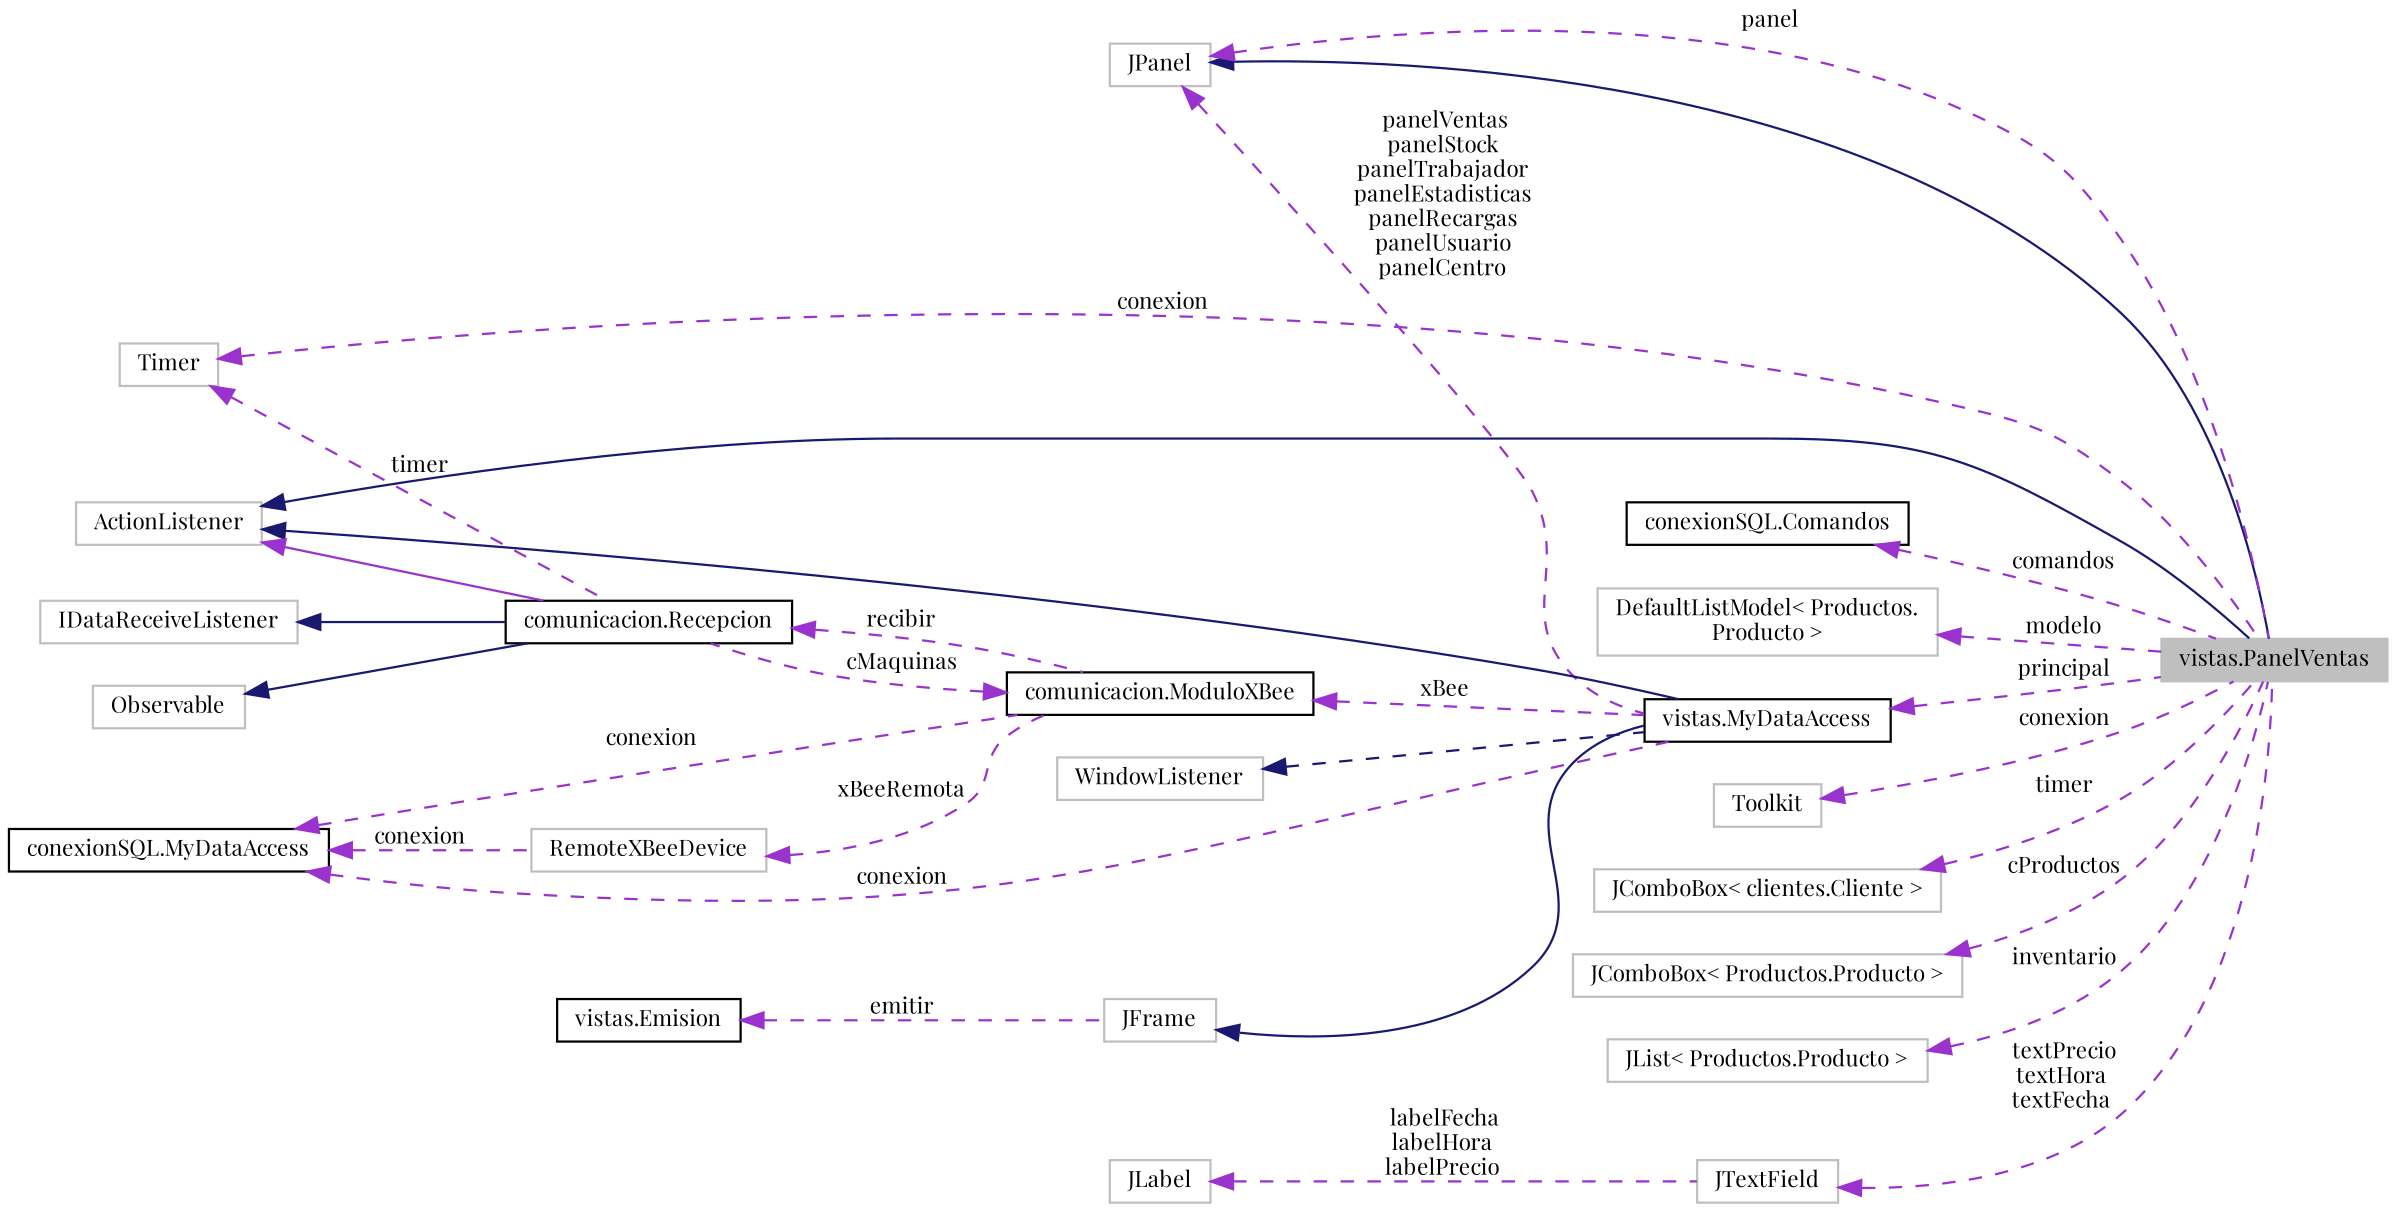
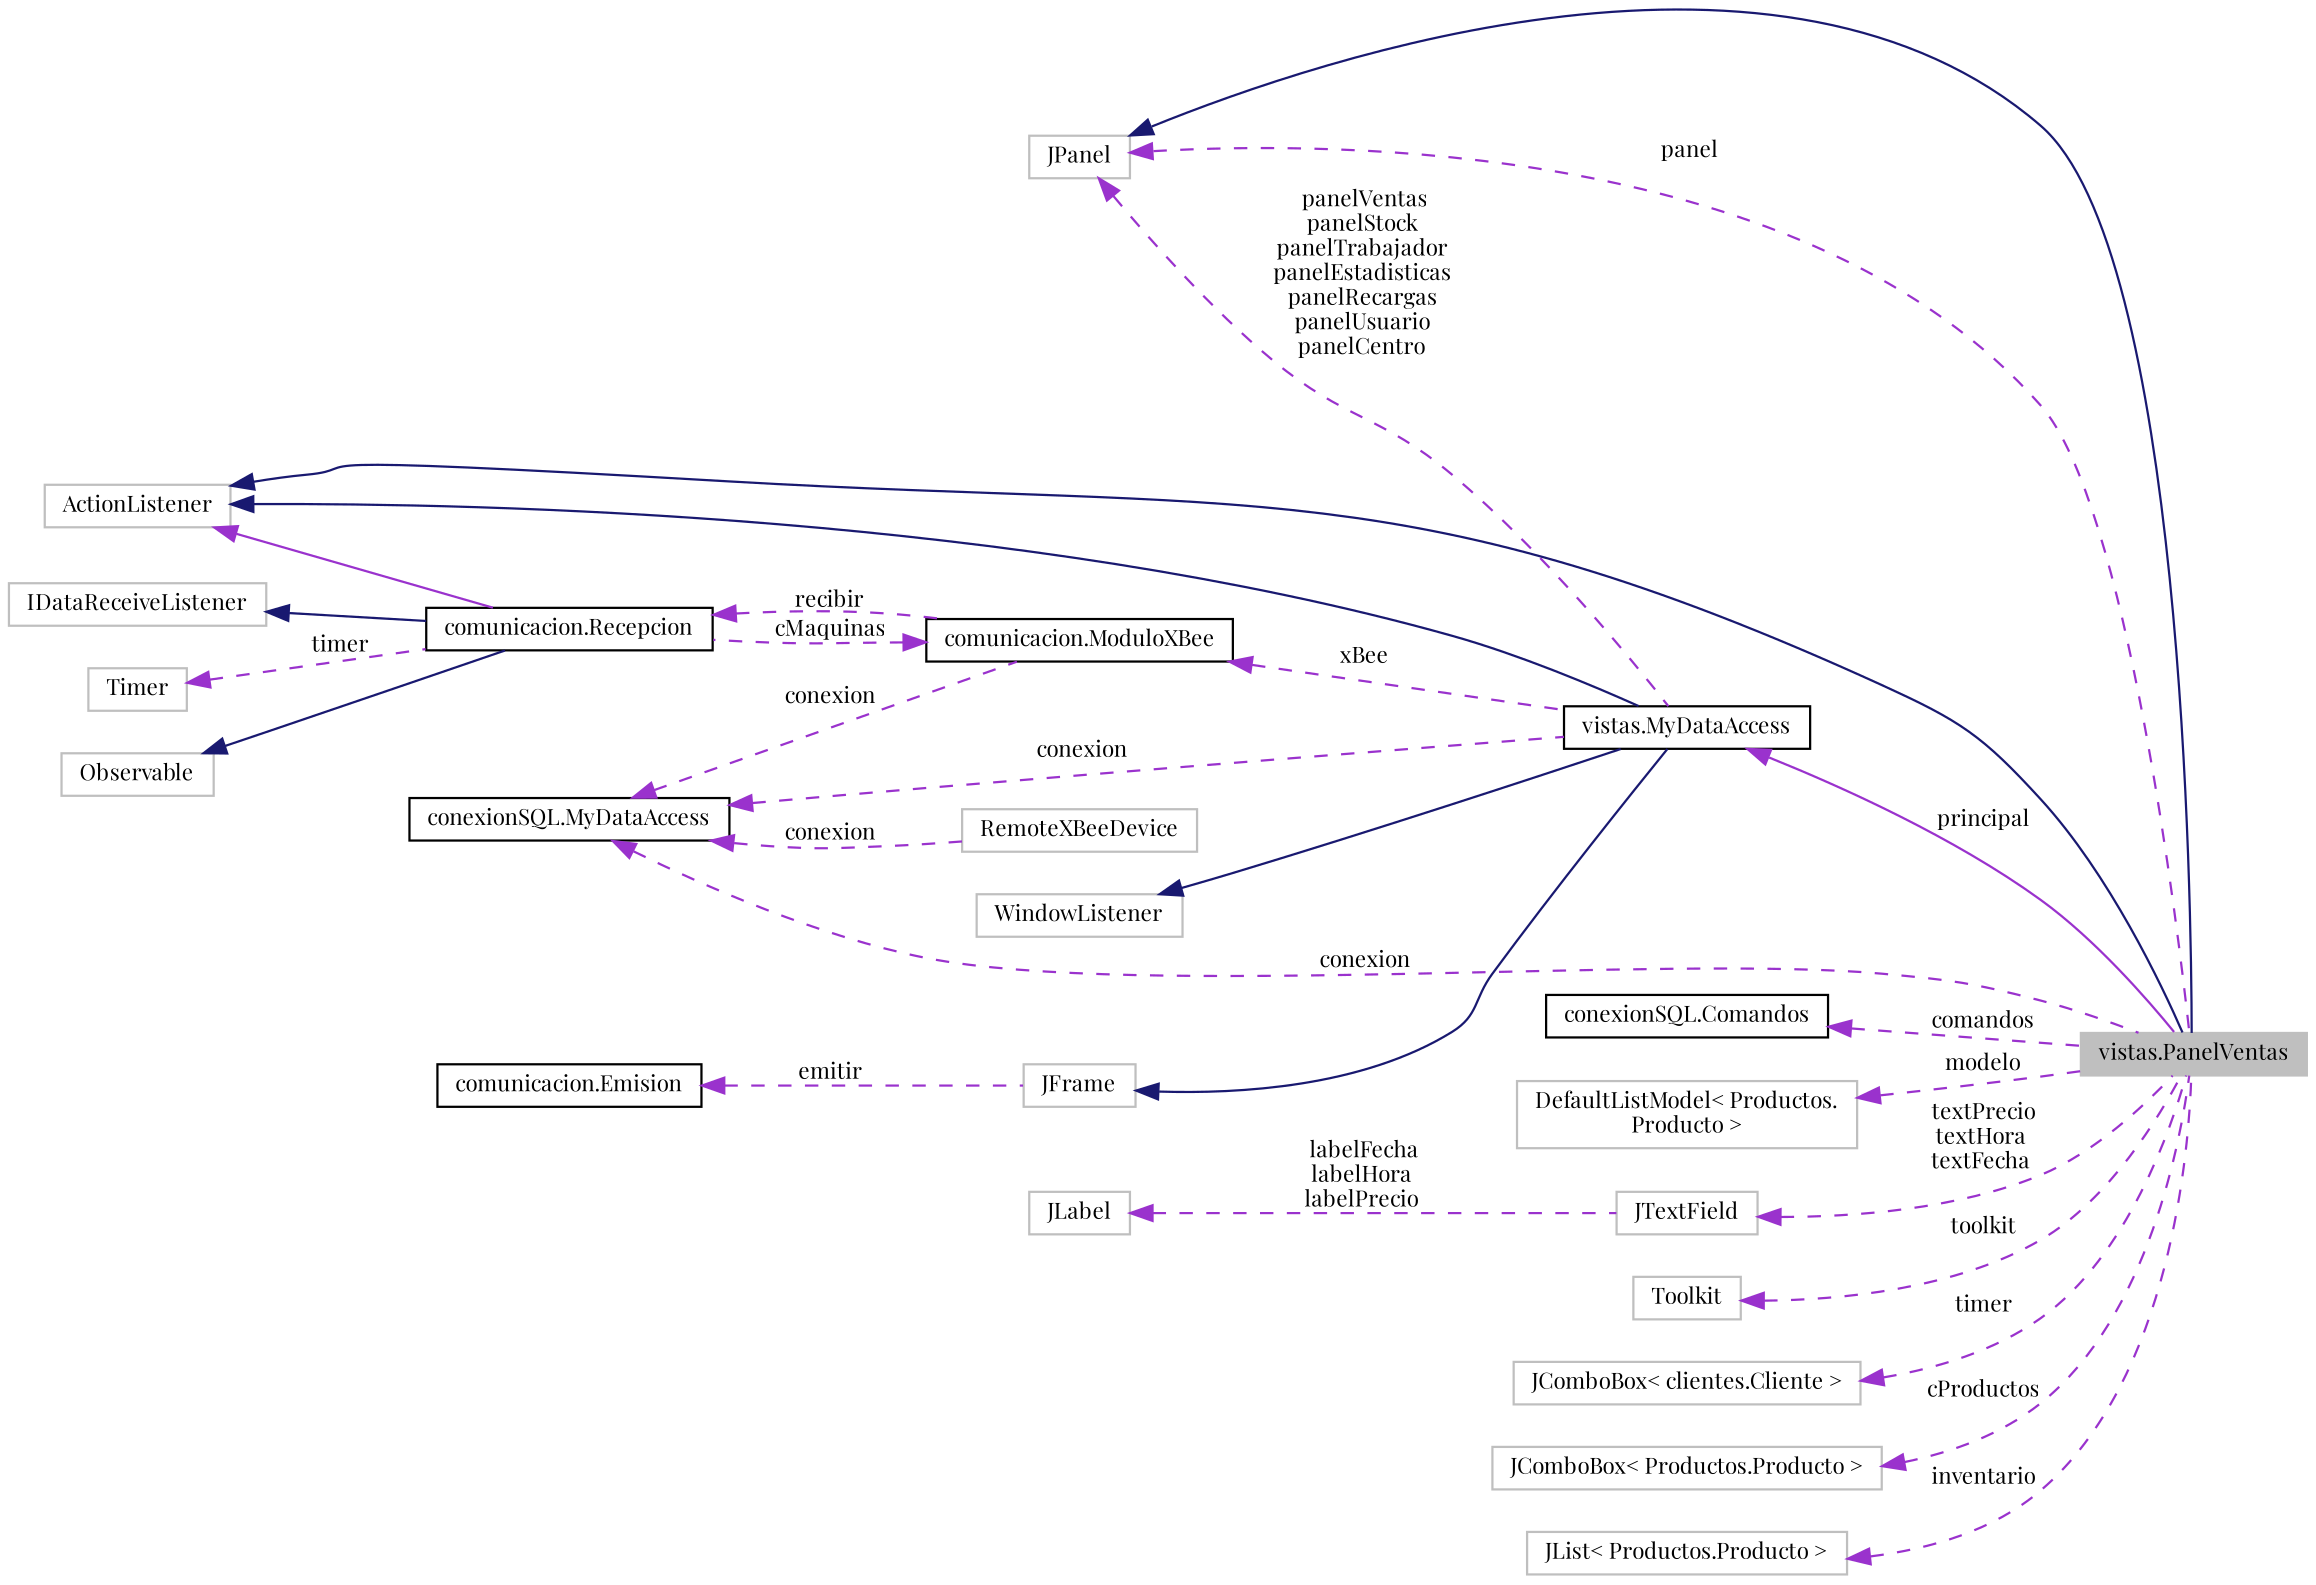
edge "vistas.PanelVentas" -> "Timer": now "vistas.PanelVentas" -> "conexionSQL.MyDataAccess"
edge "vistas.PanelVentas" -> "vistas.MyDataAccess": style dashed -> solid
edge "vistas.PanelVentas" -> "Toolkit": label " conexion" -> " toolkit"
edge "vistas.MyDataAccess" -> "WindowListener": style dashed -> solid
edge "comunicacion.ModuloXBee" -> "RemoteXBeeDevice": removed, label "xBeeRemota"
node "vistas.Emision": label "vistas.Emision" -> "comunicacion.Emision"
